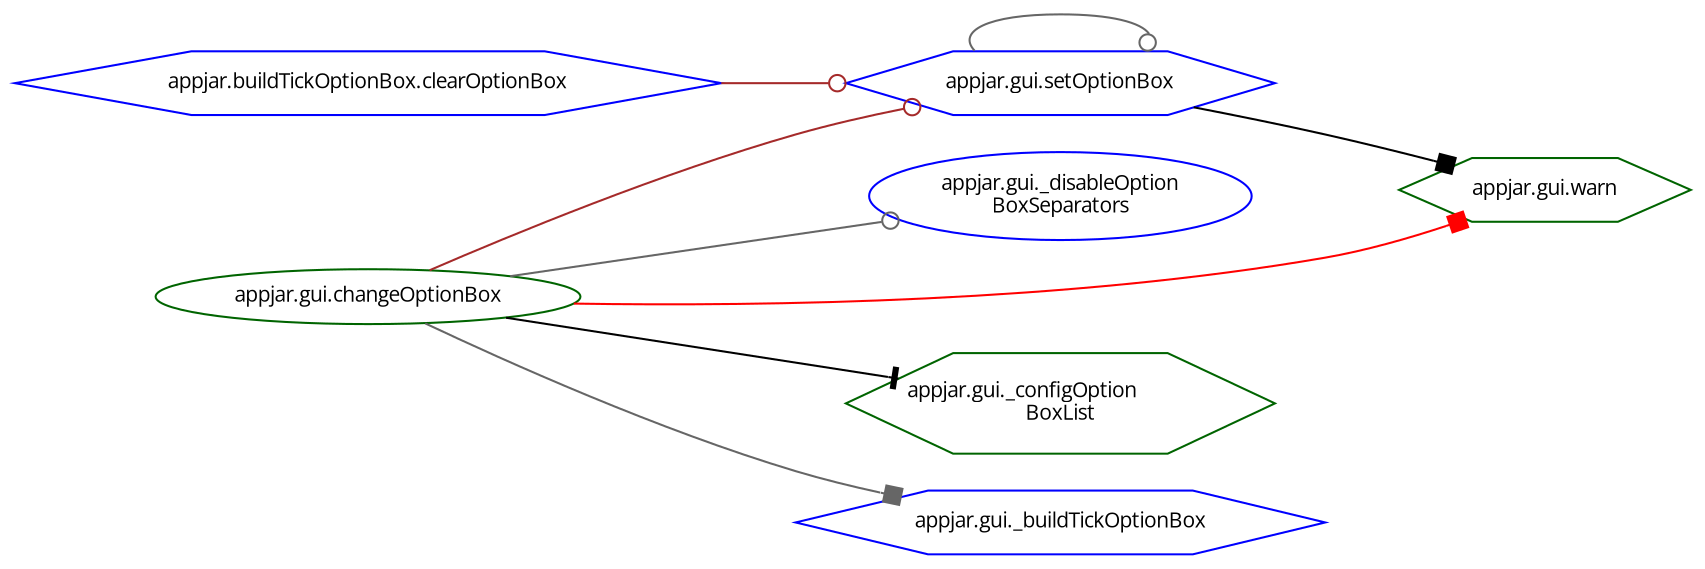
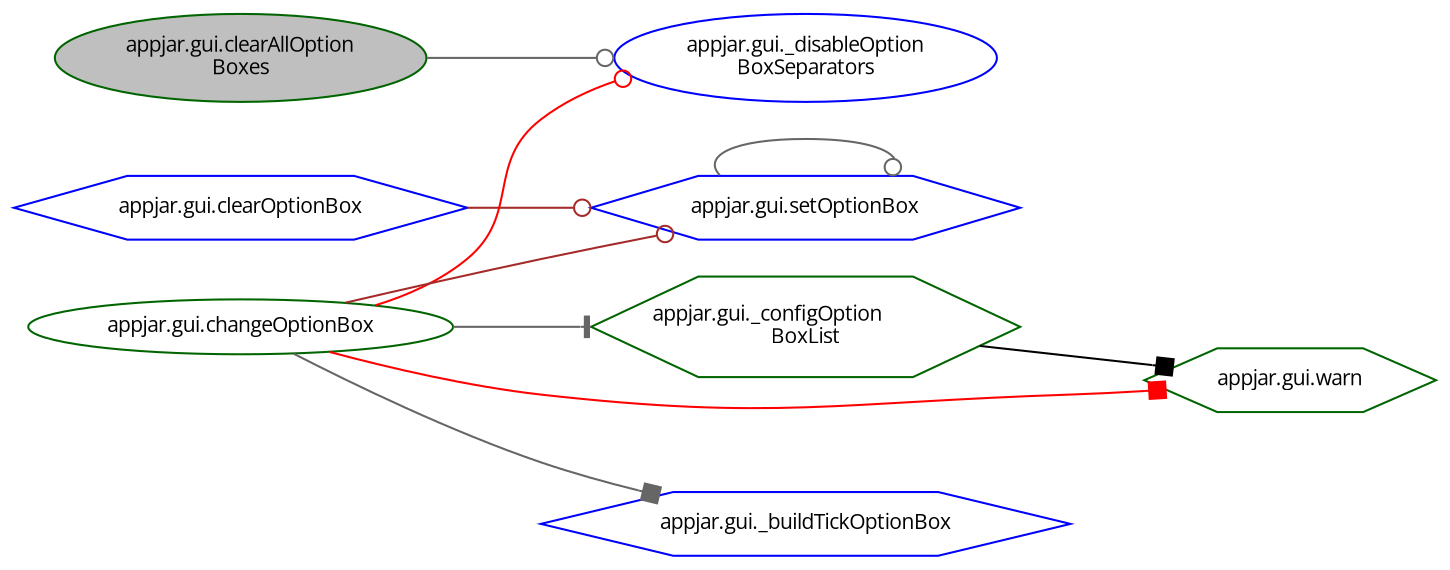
node "appjar.gui.clearAllOption Boxes": added
node "appjar.buildTickOptionBox.clearOptionBox": label "appjar.buildTickOptionBox.clearOptionBox" -> "appjar.gui.clearOptionBox"
edge "appjar.gui.setOptionBox" -> "appjar.gui.warn": now "appjar.gui._configOption BoxList" -> "appjar.gui.warn"
edge "appjar.gui.changeOptionBox" -> "appjar.gui._disableOption BoxSeparators": color gray40 -> red
edge "appjar.gui.changeOptionBox" -> "appjar.gui._configOption BoxList": color black -> gray40
